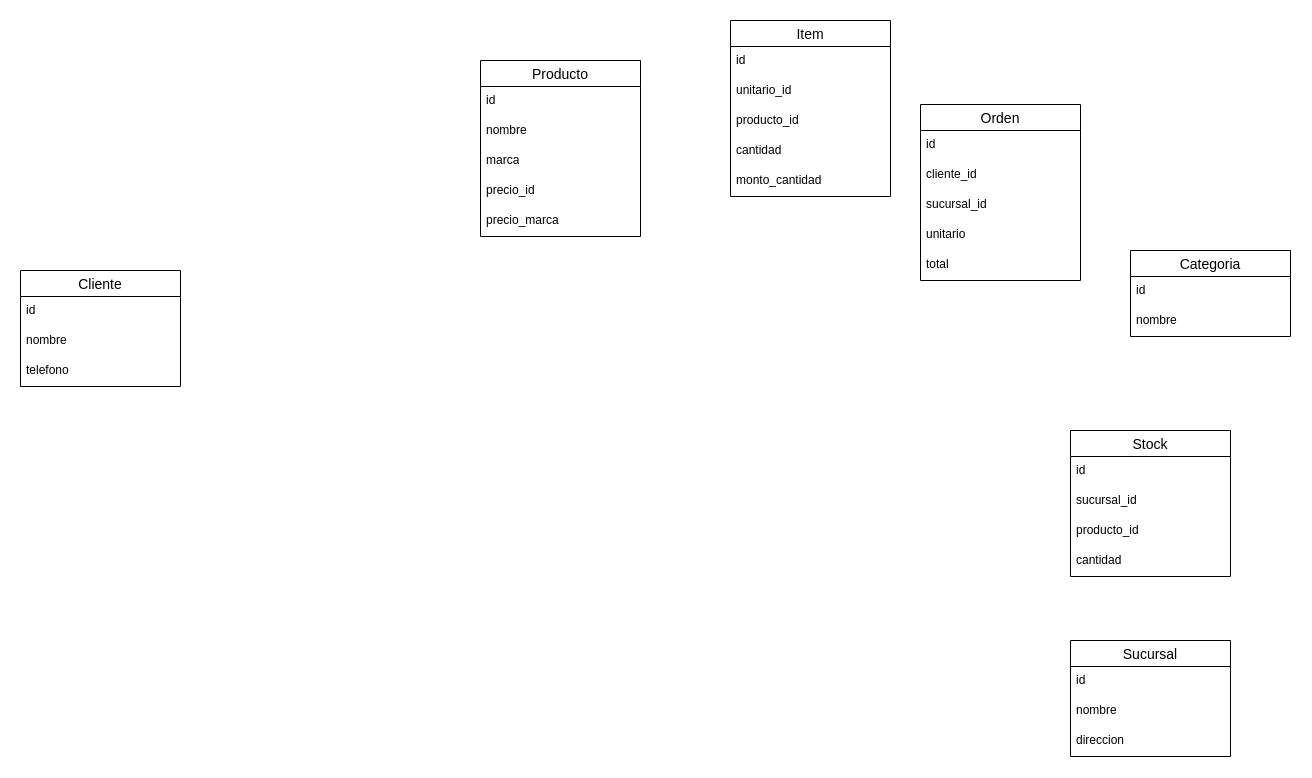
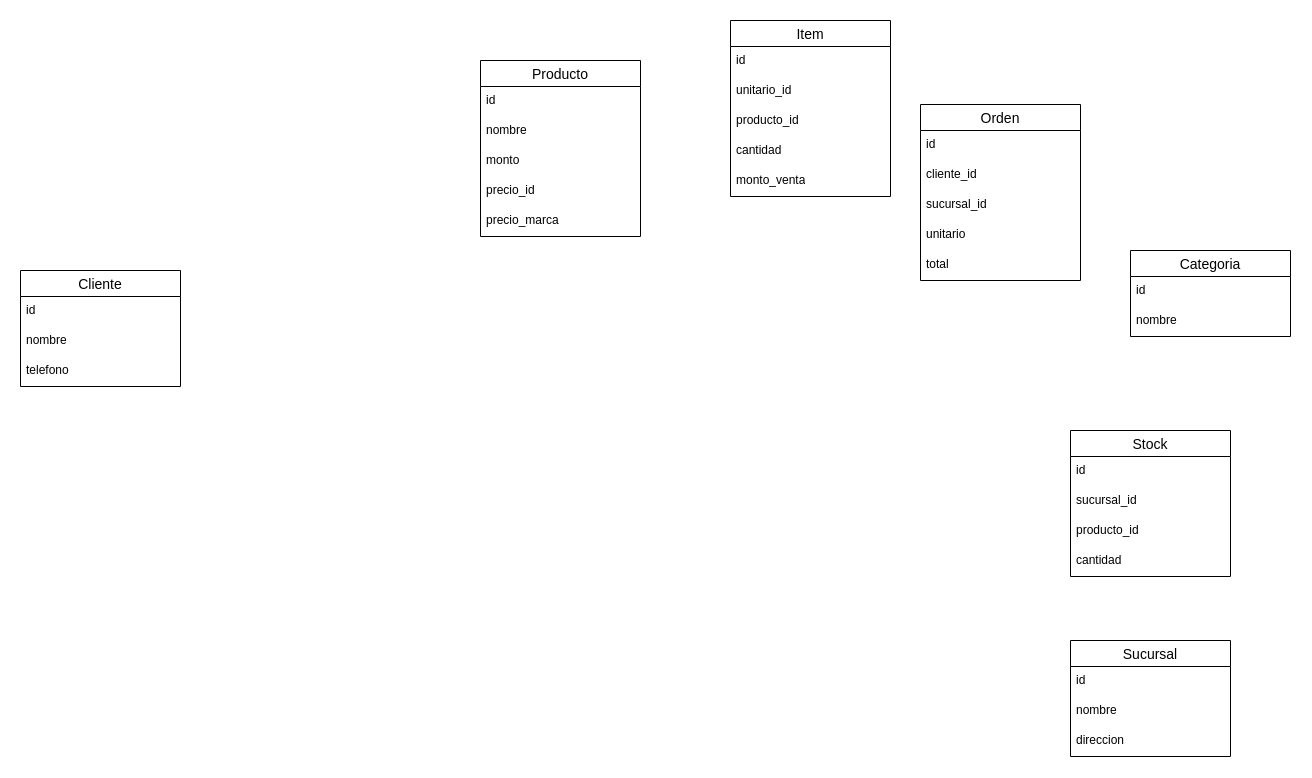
node "marca": label "marca" -> "monto"
node "monto_cantidad": label "monto_cantidad" -> "monto_venta"
